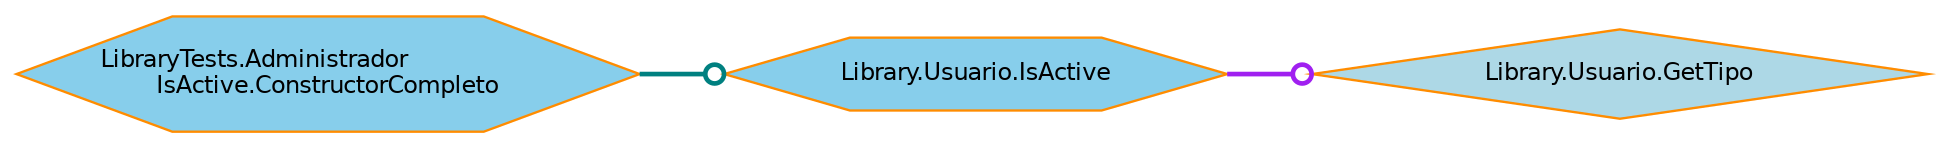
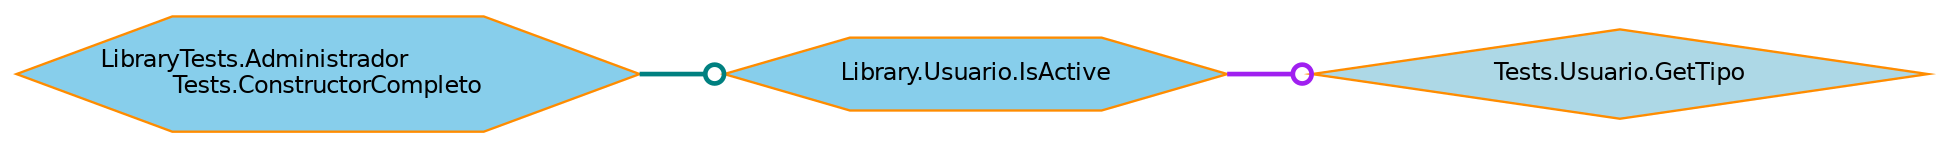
node "LibraryTests.Administrador IsActive.ConstructorCompleto": label "LibraryTests.Administrador IsActive.ConstructorCompleto" -> "LibraryTests.Administrador Tests.ConstructorCompleto"
node "Library.Usuario.GetTipo": label "Library.Usuario.GetTipo" -> "Tests.Usuario.GetTipo"
